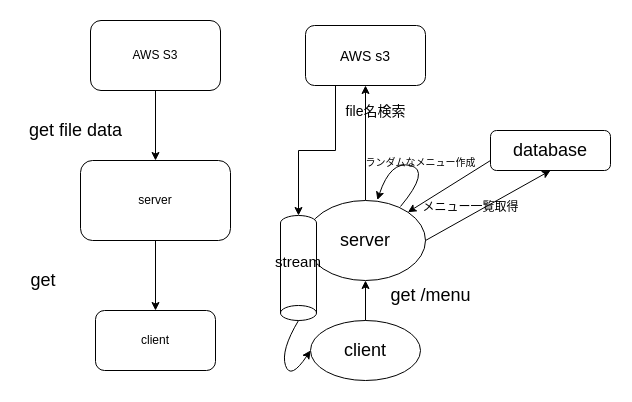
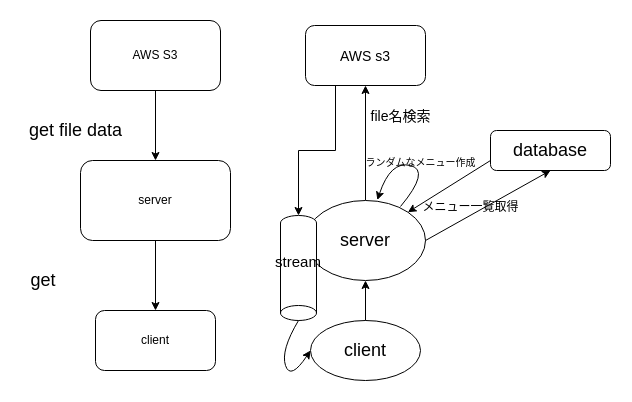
node "file名検索": moved (376, 111) -> (401, 116)
node "get /menu": removed
